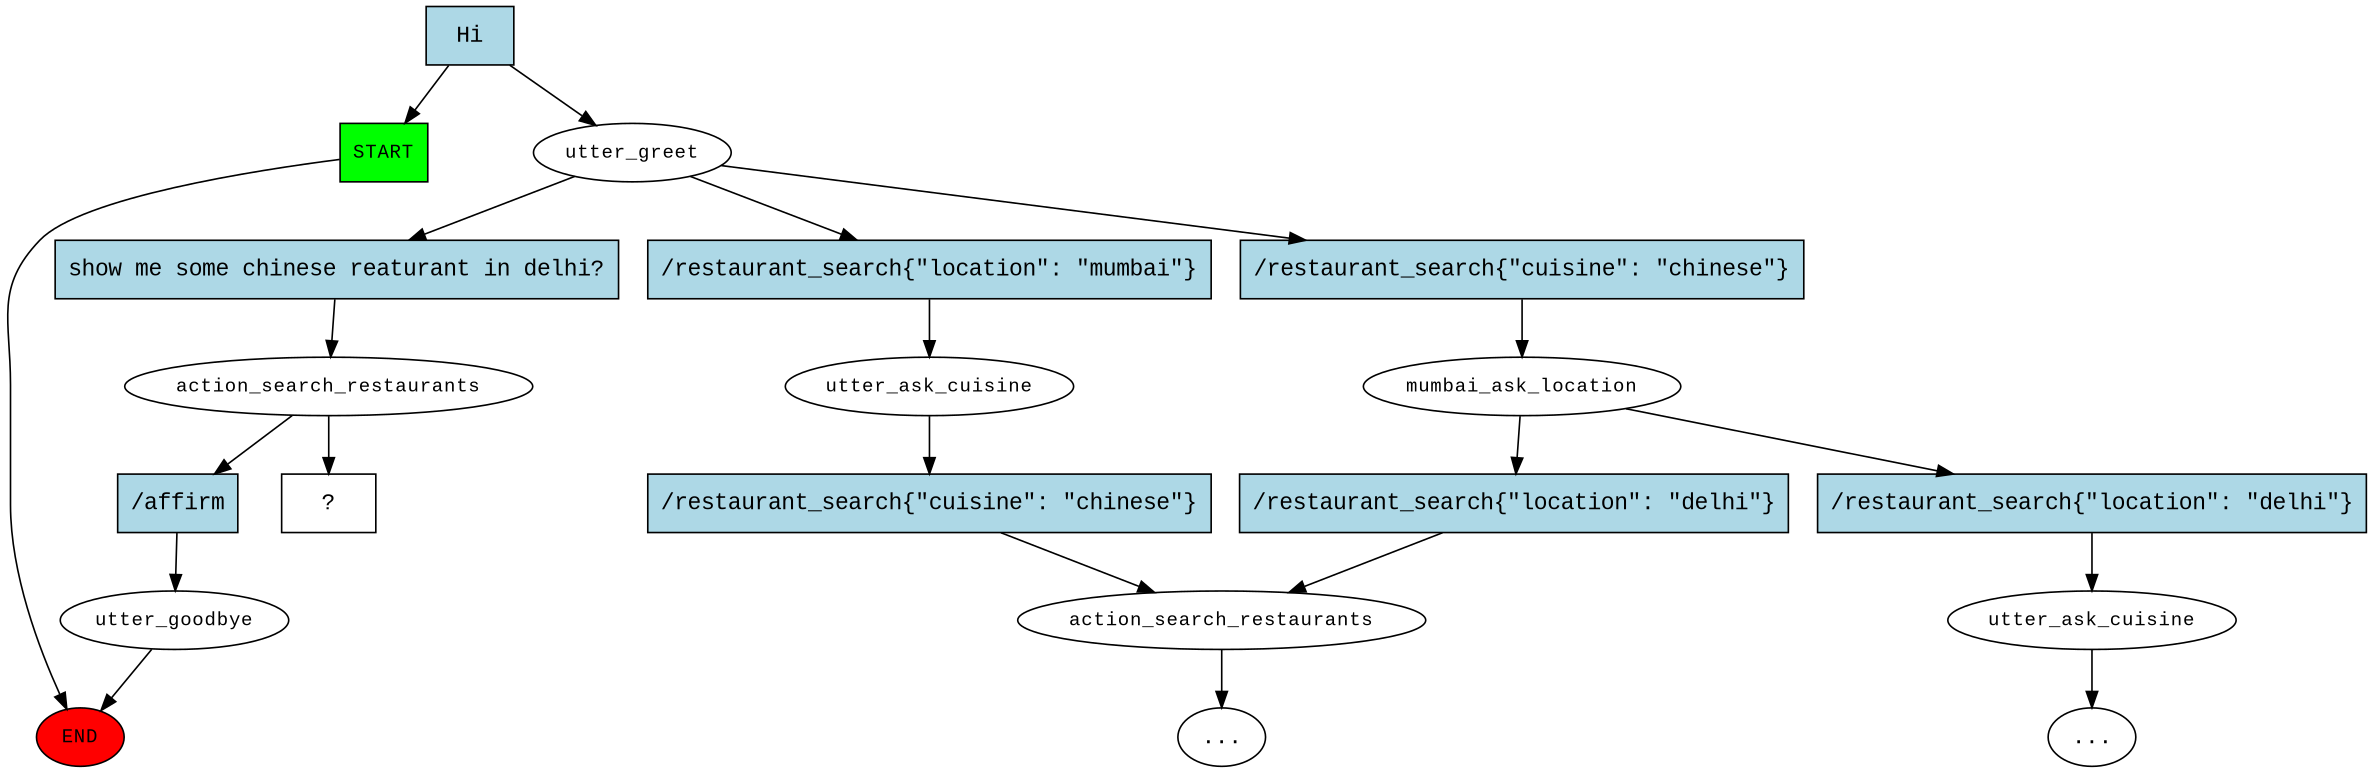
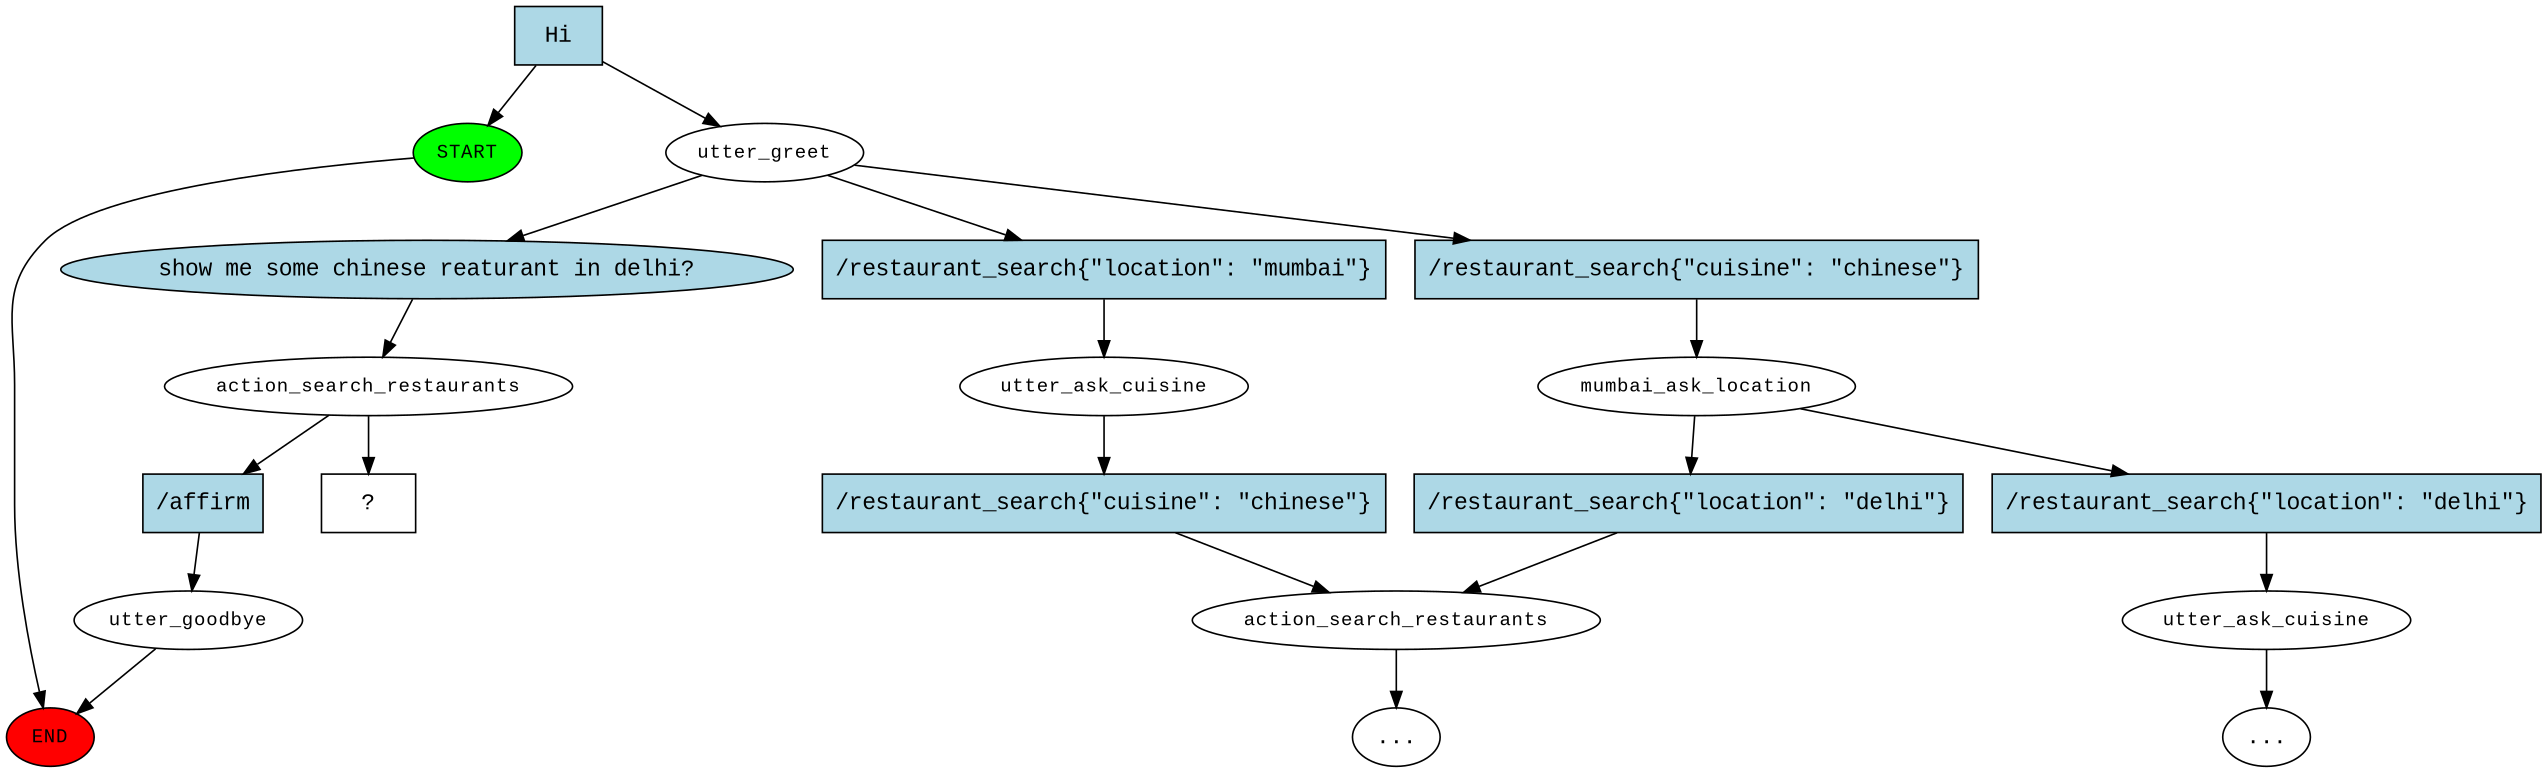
node "START": shape box -> ellipse
node "show me some chinese reaturant in delhi?": shape box -> ellipse
